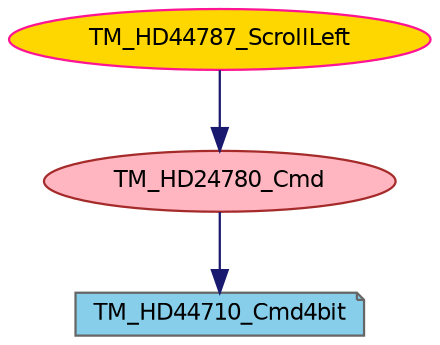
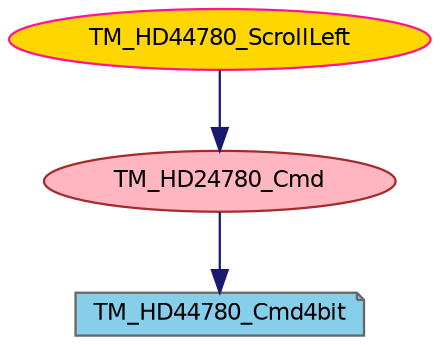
node "TM_HD44787_ScrollLeft": label "TM_HD44787_ScrollLeft" -> "TM_HD44780_ScrollLeft"
node "TM_HD44710_Cmd4bit": label "TM_HD44710_Cmd4bit" -> "TM_HD44780_Cmd4bit"
